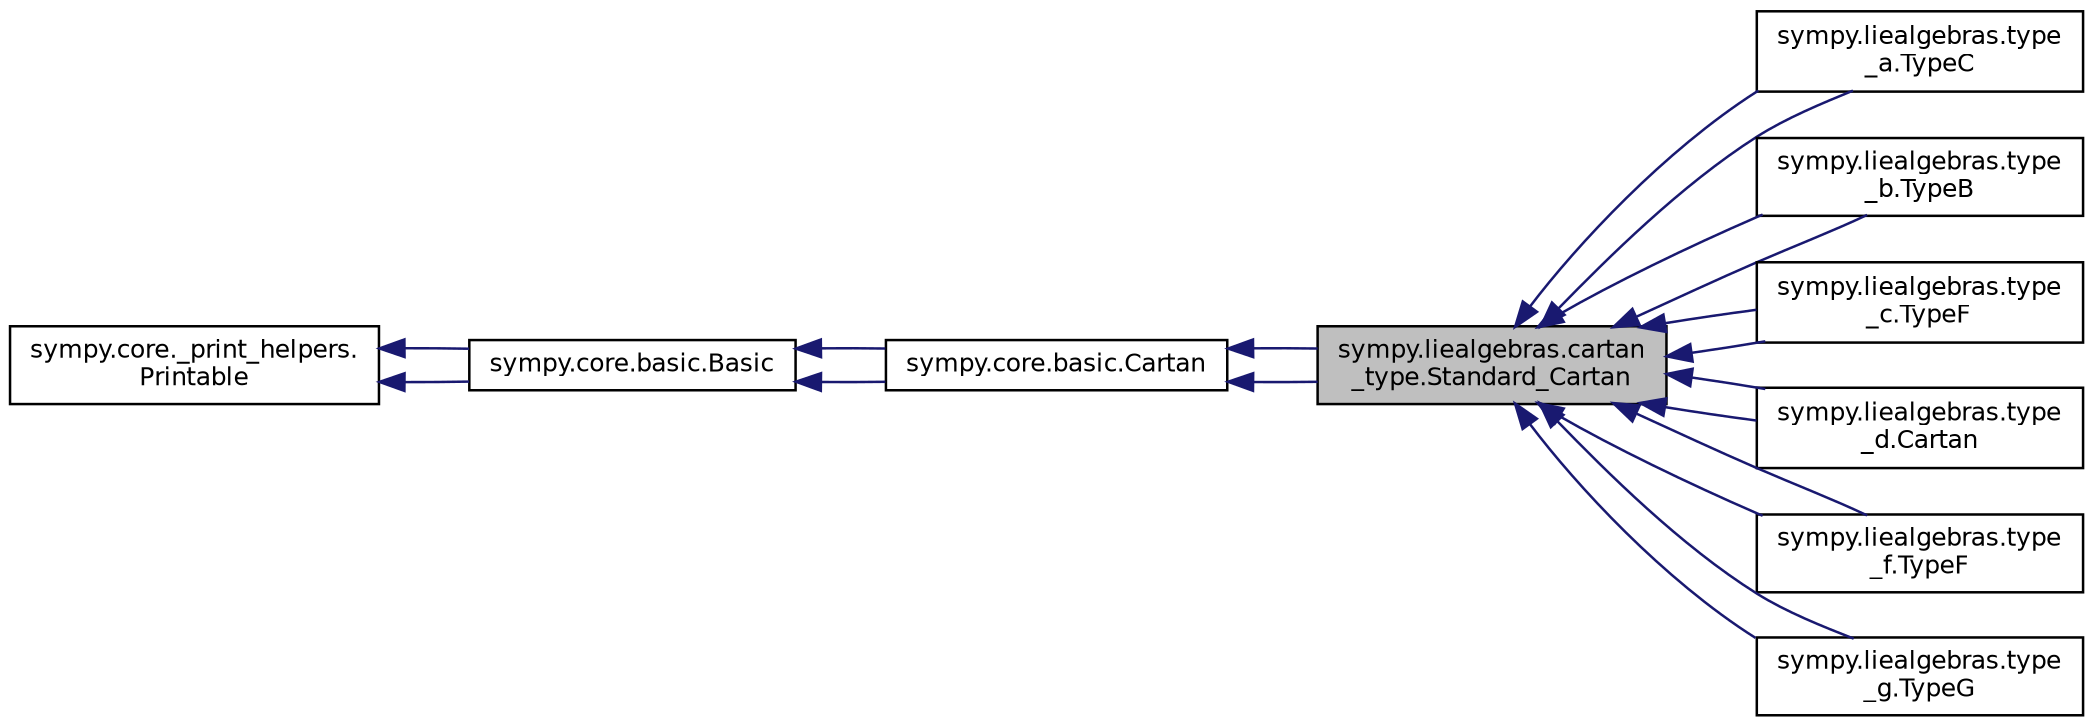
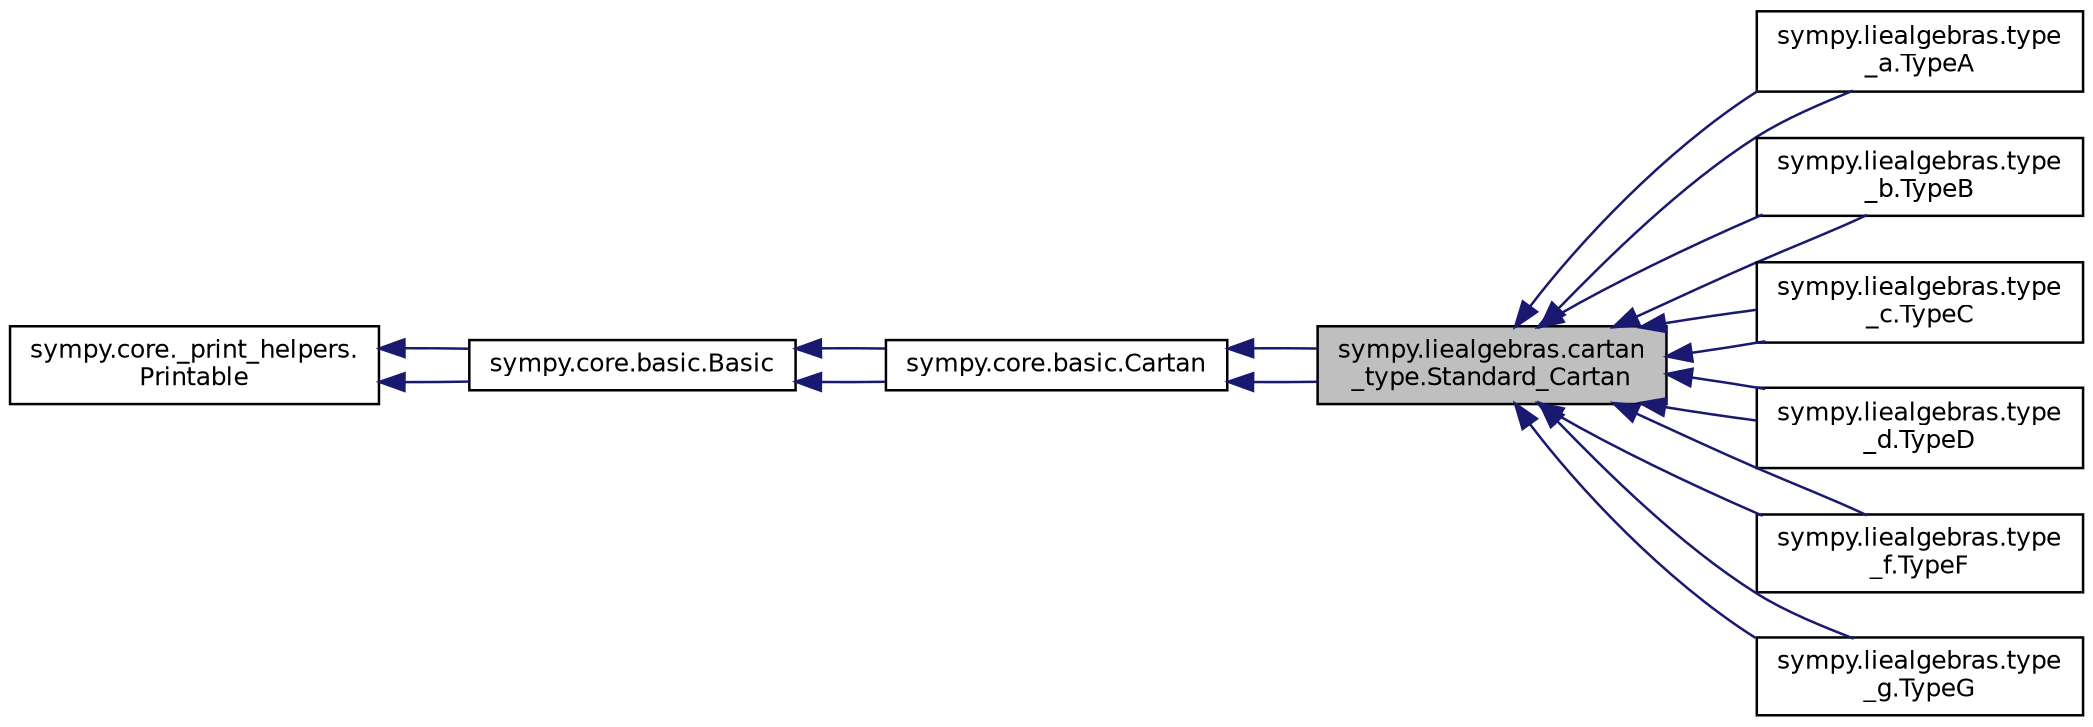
node "sympy.liealgebras.type _a.TypeC": label "sympy.liealgebras.type _a.TypeC" -> "sympy.liealgebras.type _a.TypeA"
node "sympy.liealgebras.type _c.TypeF": label "sympy.liealgebras.type _c.TypeF" -> "sympy.liealgebras.type _c.TypeC"
node "sympy.liealgebras.type _d.Cartan": label "sympy.liealgebras.type _d.Cartan" -> "sympy.liealgebras.type _d.TypeD"
